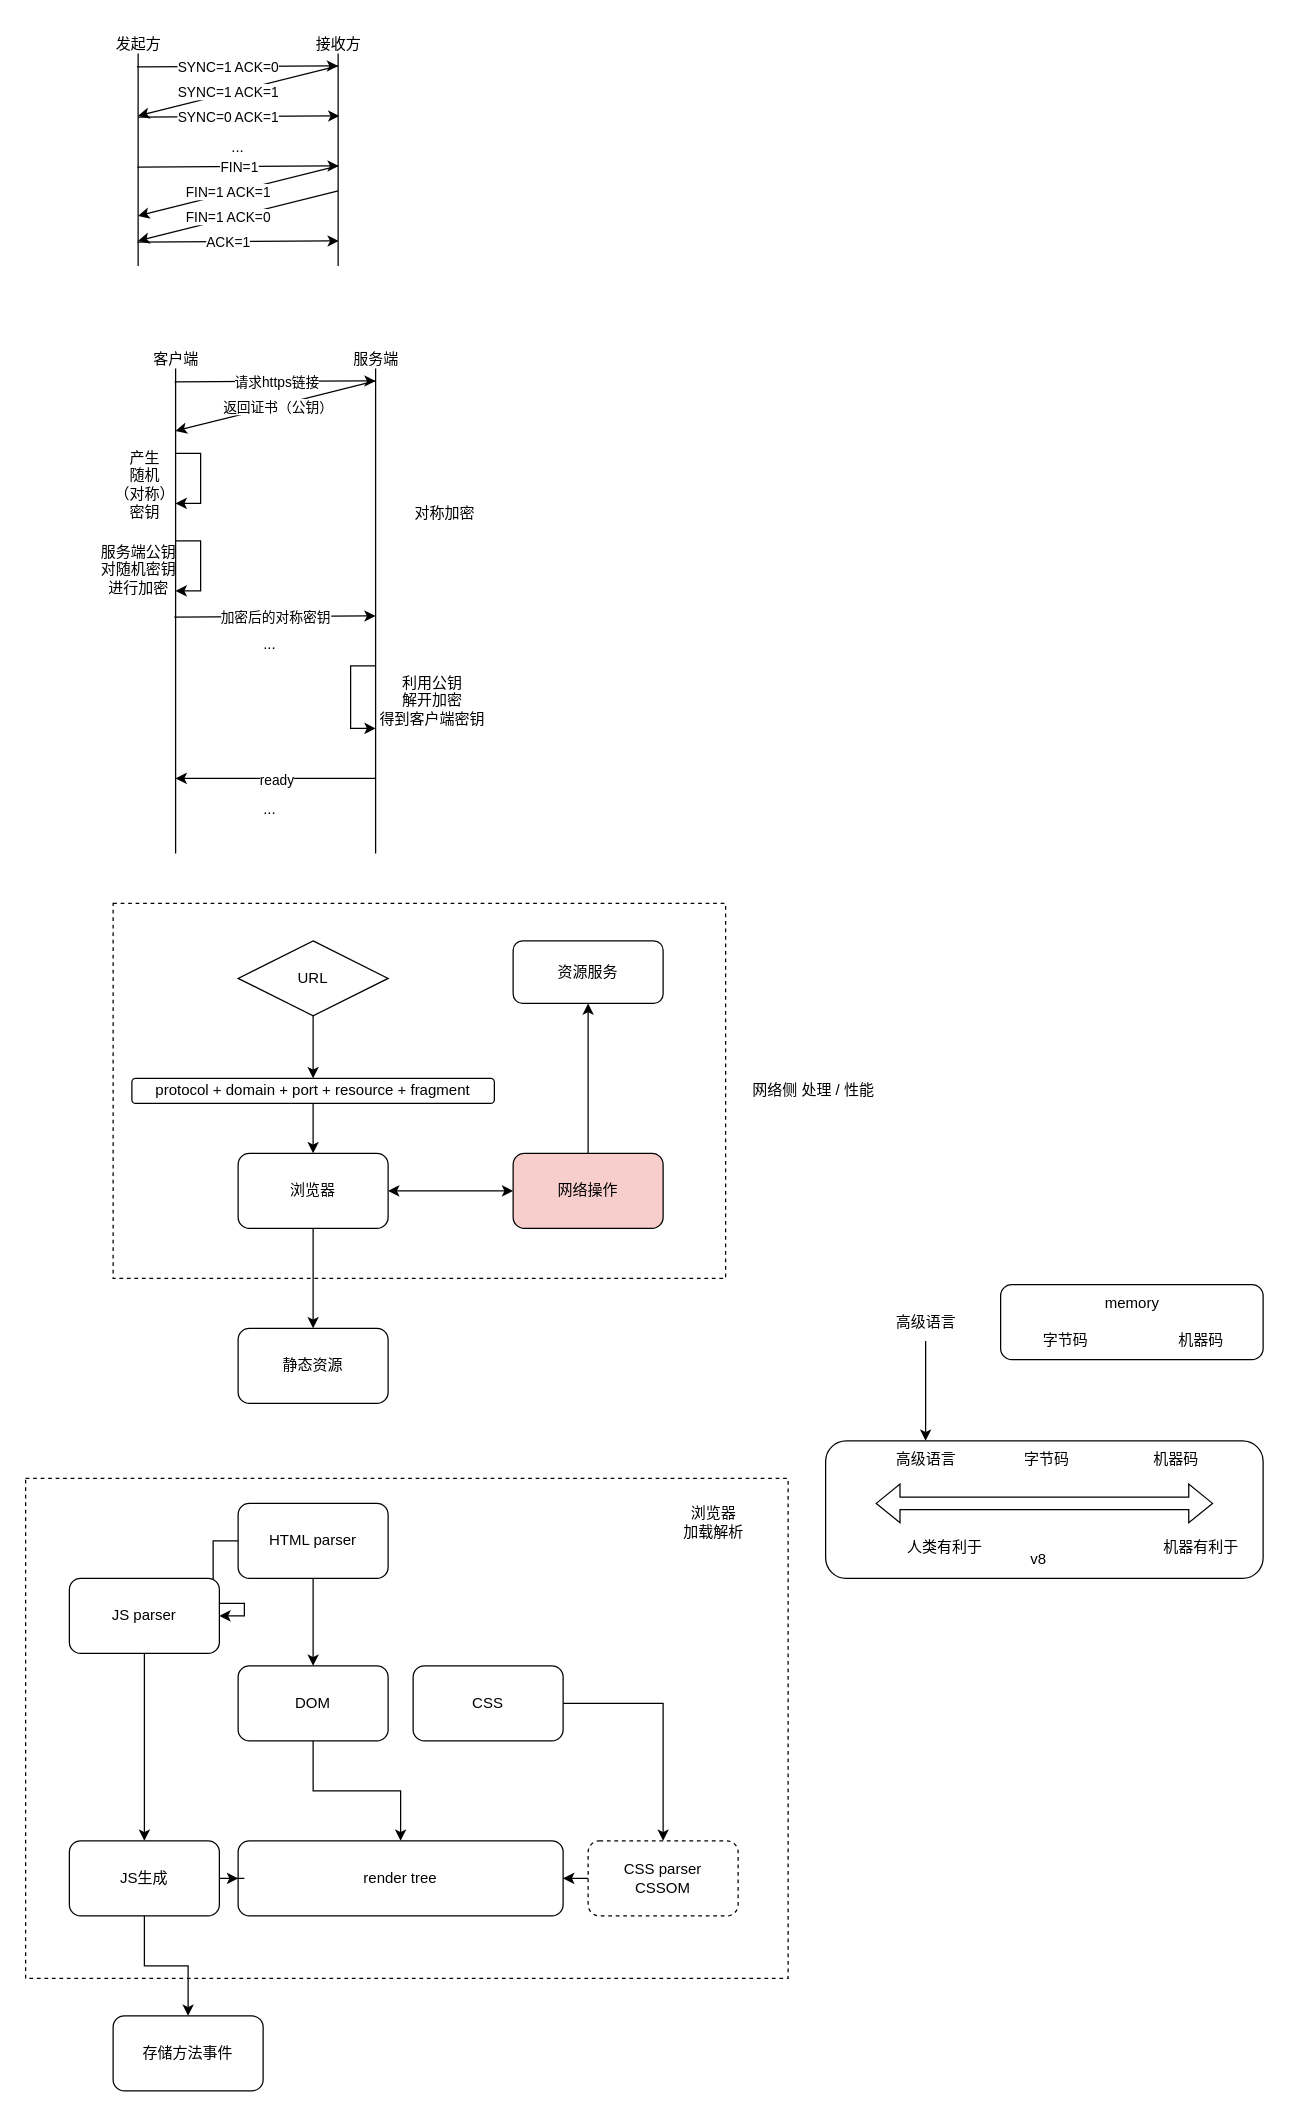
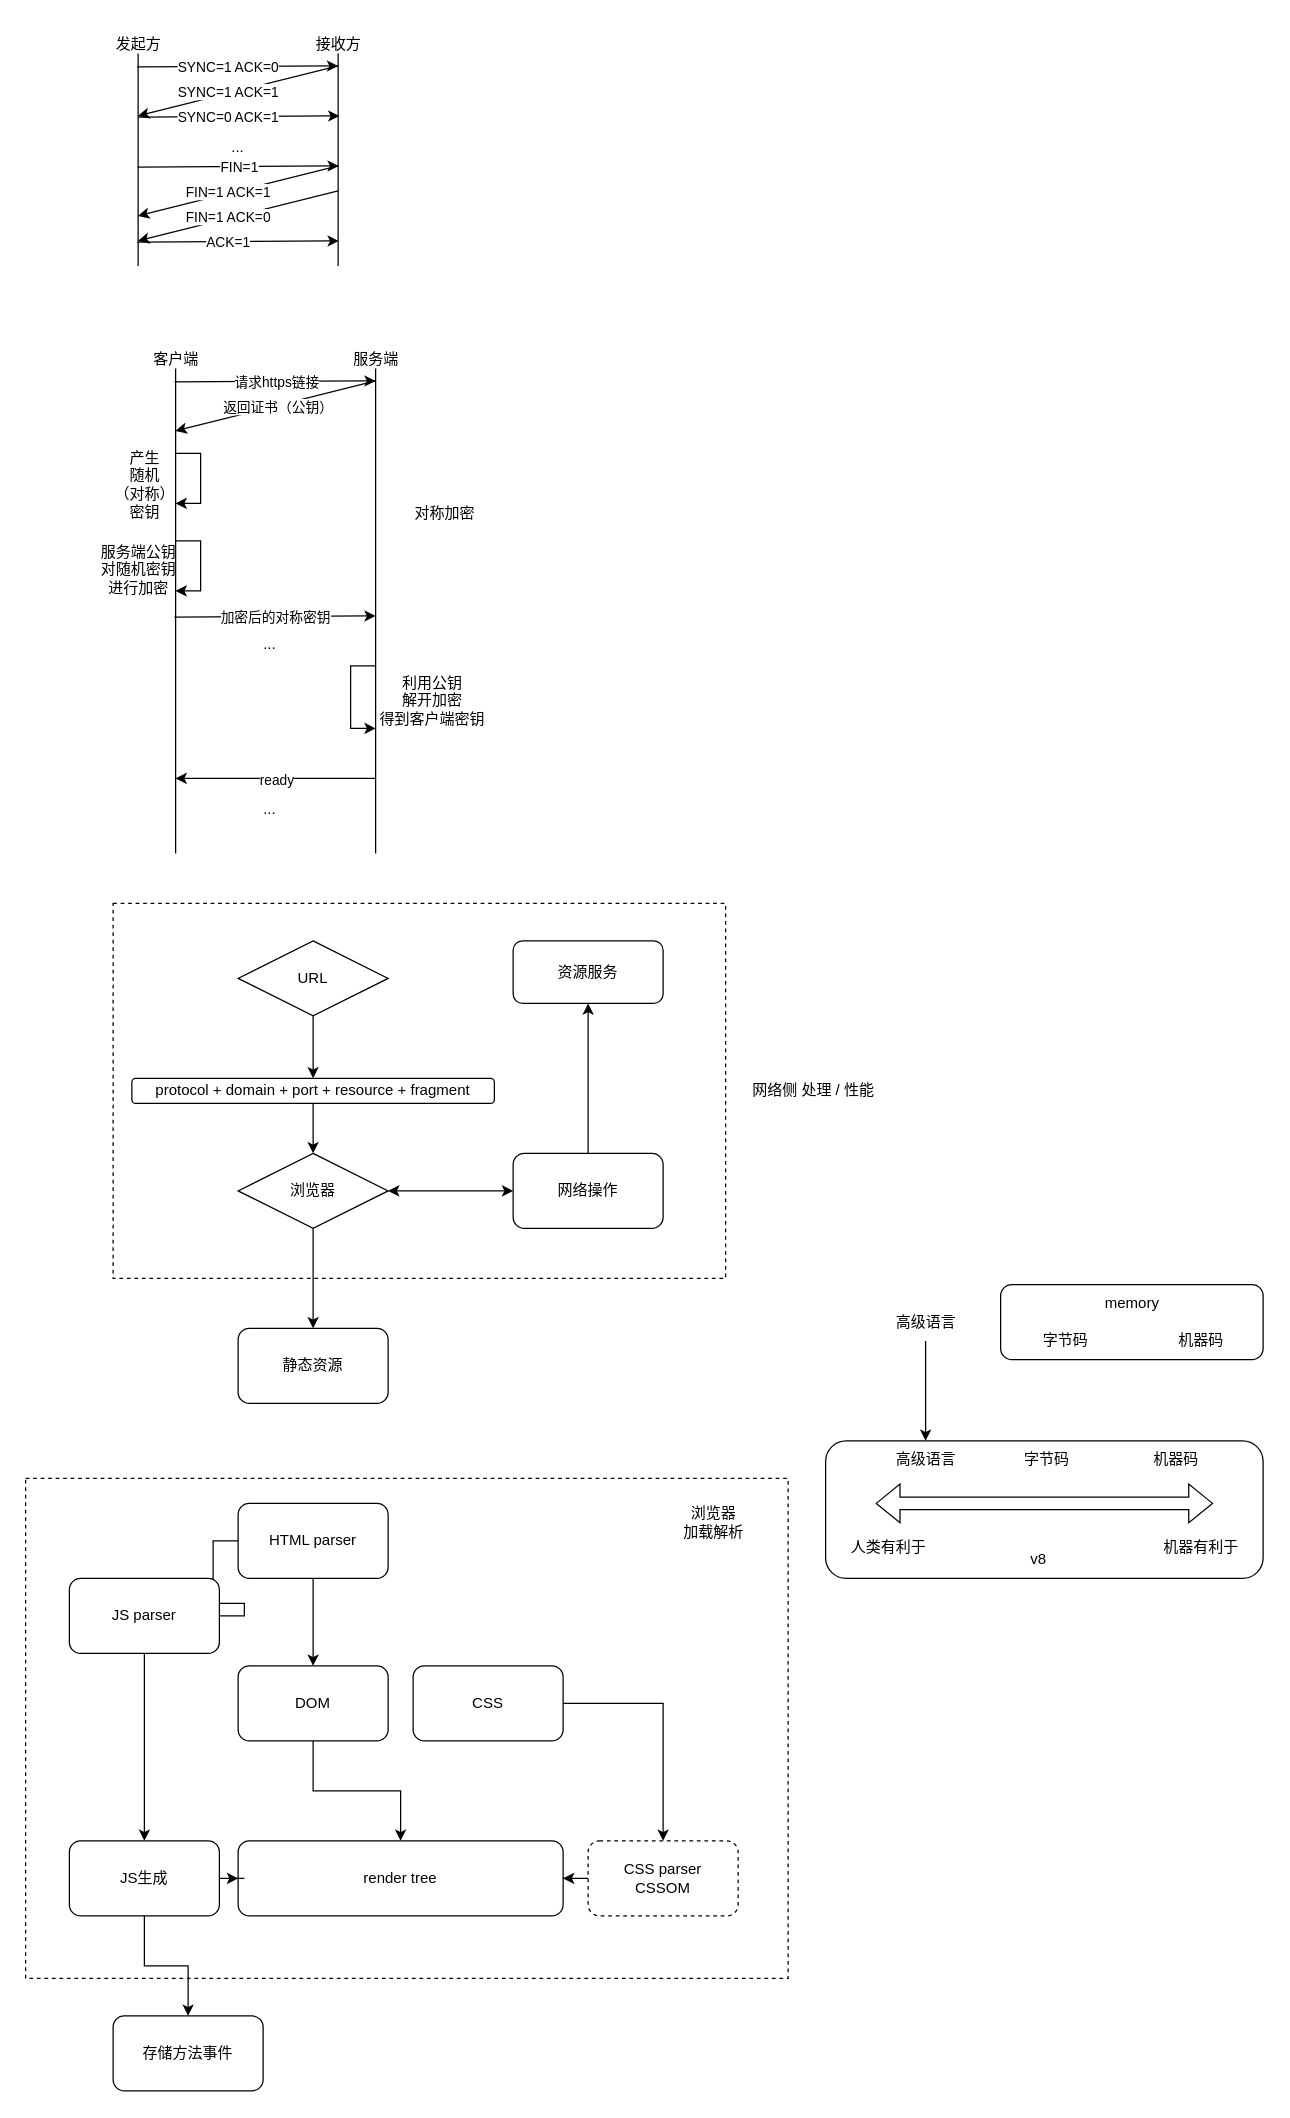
node "浏览器": shape rounded rectangle -> diamond
node "网络操作": fillcolor #f8cecc -> #ffffff
node "人类有利于": moved (944, 1547) -> (888, 1547)
edge "HTML parser" -> "JS parser": arrowhead classic -> none
